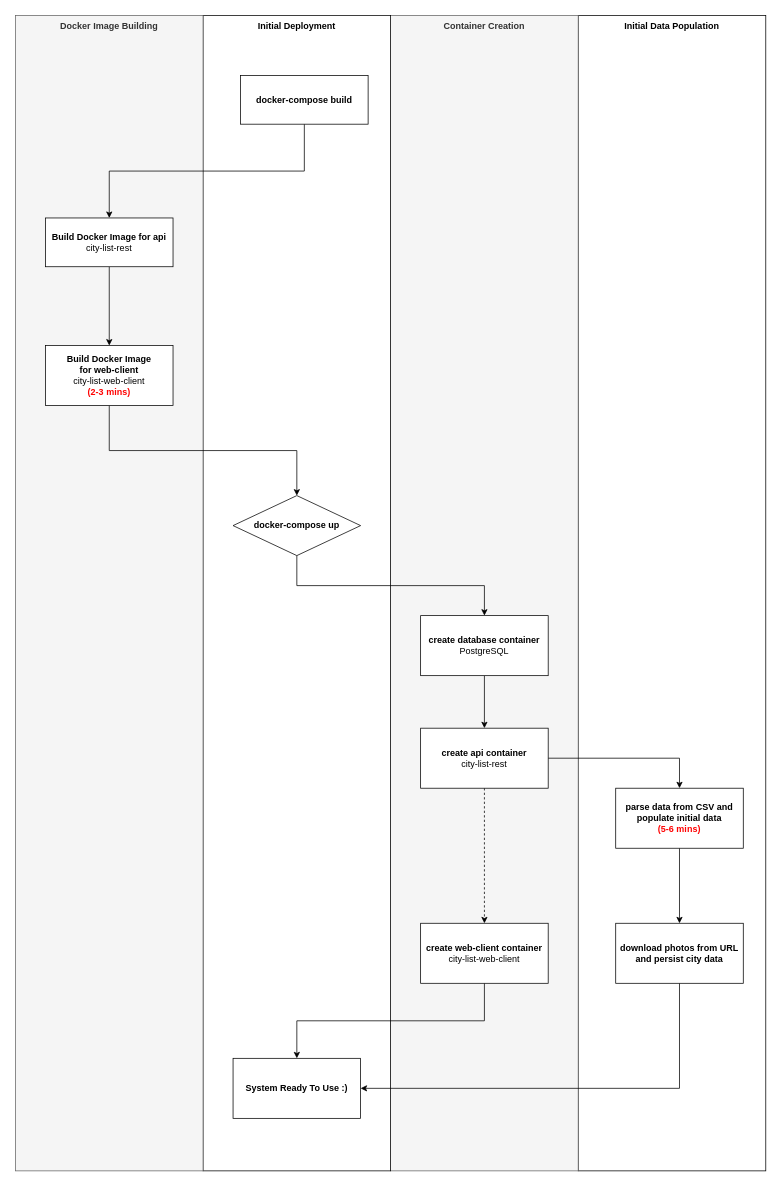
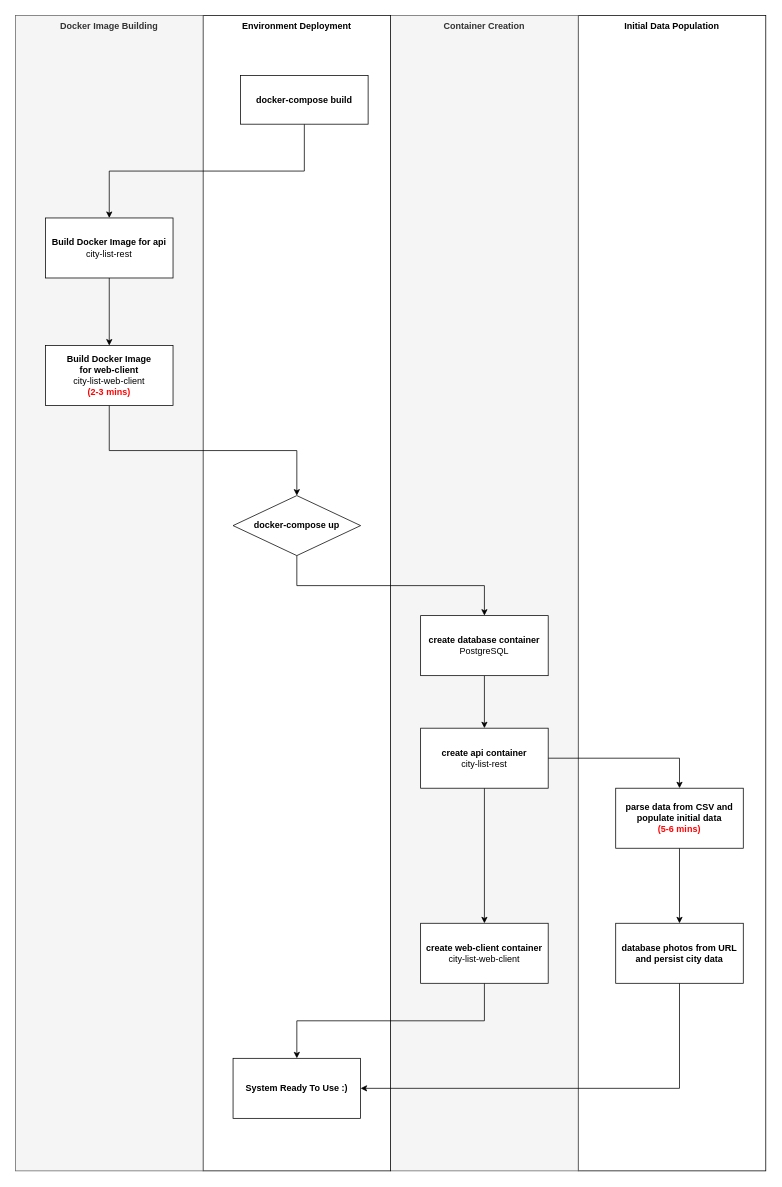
node "Initial Deployment": label "Initial Deployment" -> "Environment Deployment"
node "Build Docker Image for api city-list-rest": size 128x49 -> 128x60
edge "create api container city-list-rest" -> "create web-client container city-list-web-client": style dashed -> solid
node "download photos from URL and persist city data": label "download photos from URL and persist city data" -> "database photos from URL and persist city data"
